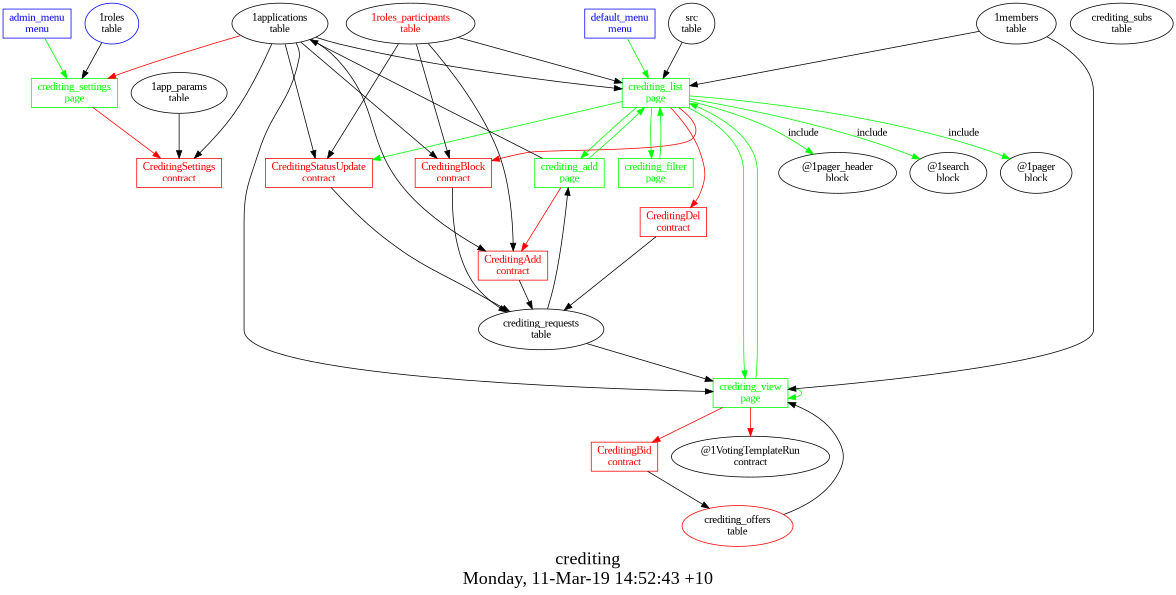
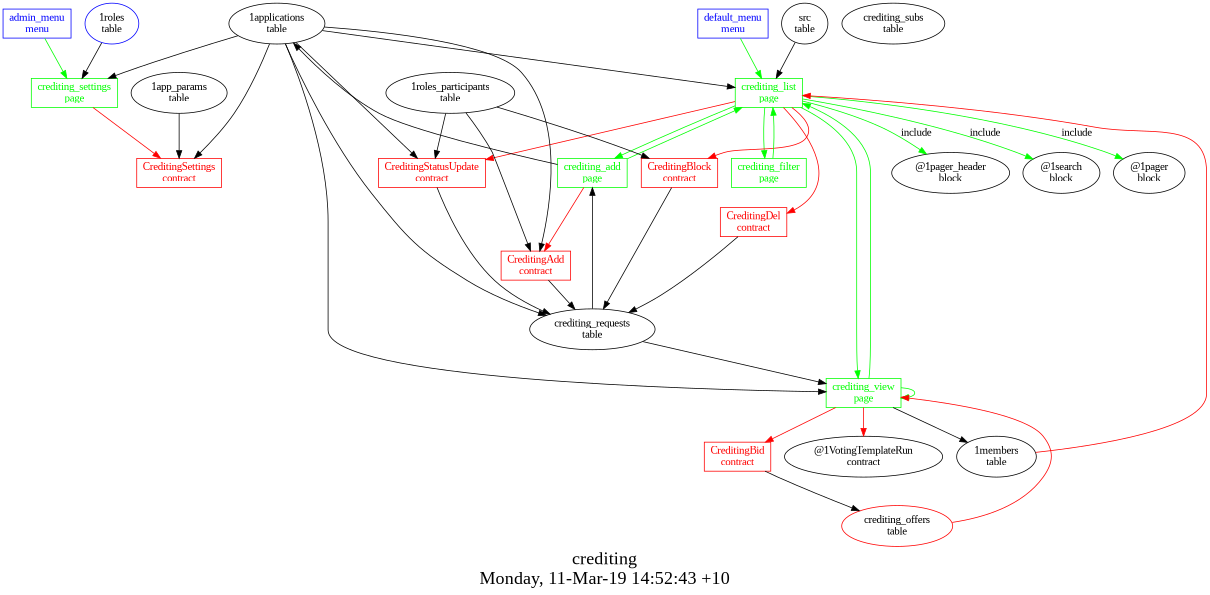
node "1roles_participants table": fontcolor red -> black
edge "1applications table" -> "crediting_settings page": color red -> black
edge "1members table" -> "crediting_list page": color black -> red
edge "1roles_participants table" -> "crediting_list page": removed
edge "1applications table" -> "CreditingBlock contract": now "1applications table" -> "crediting_requests table"
edge "crediting_list page" -> "CreditingStatusUpdate contract": color green -> red
edge "1members table" -> "crediting_view page": reversed
edge "crediting_offers table" -> "crediting_view page": color black -> red
